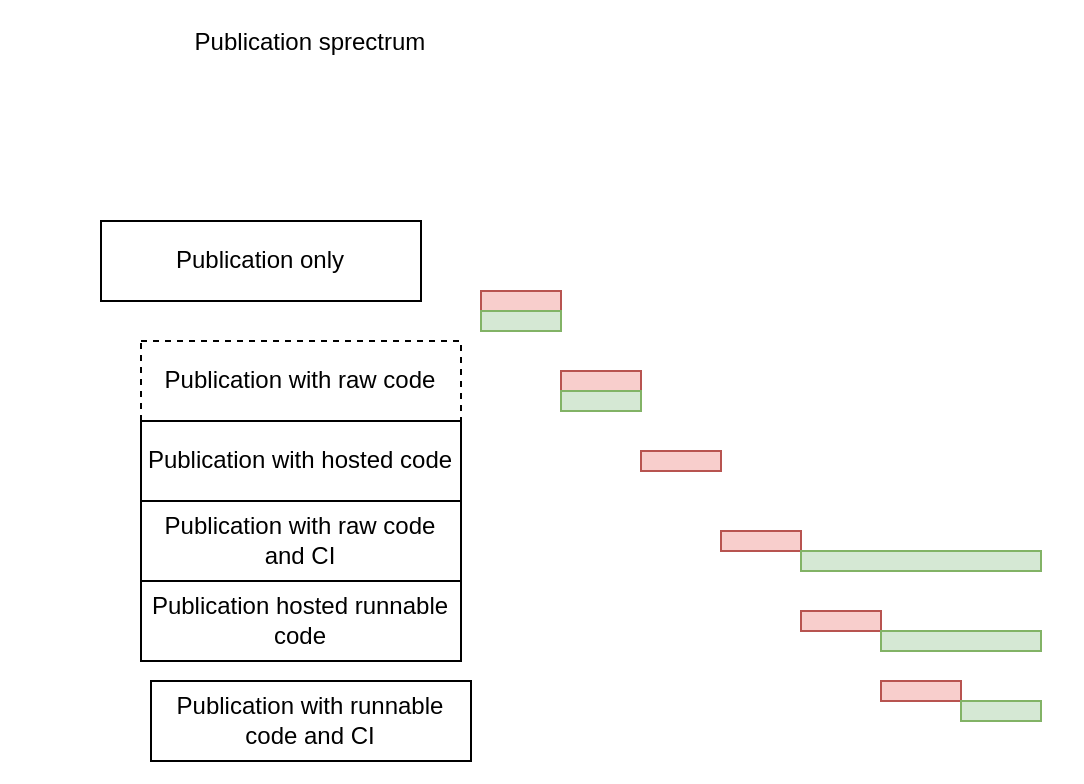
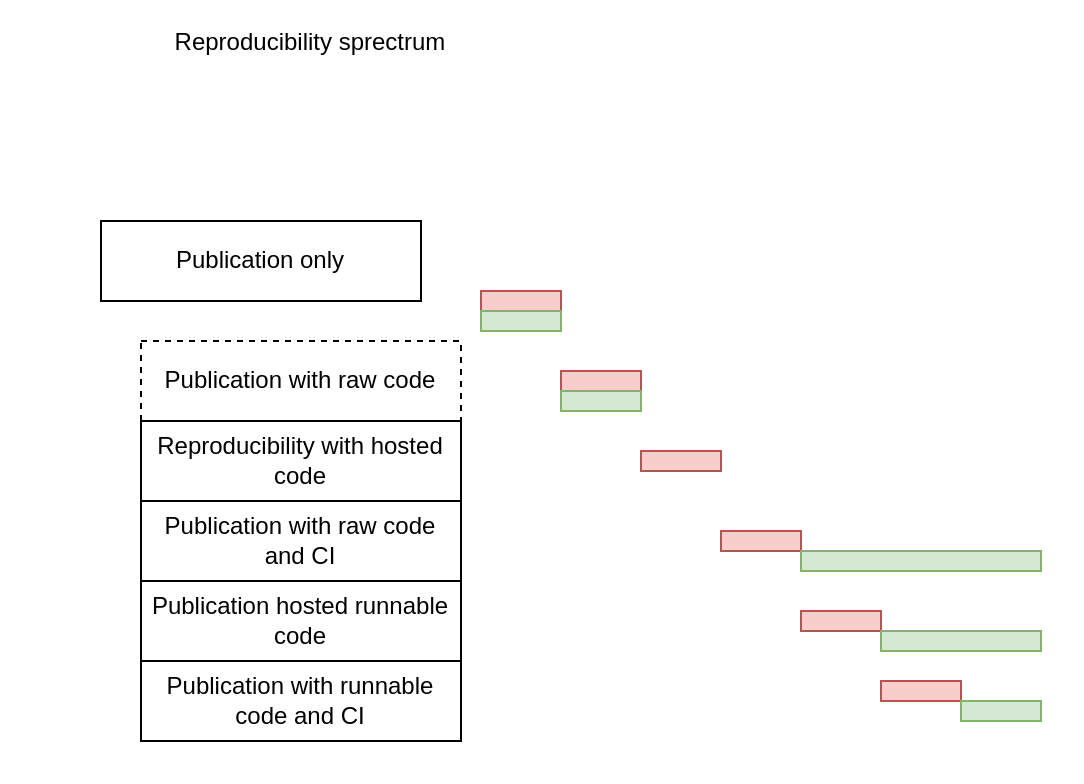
node "Publication sprectrum": label "Publication sprectrum" -> "Reproducibility sprectrum"
node "Publication with hosted code": label "Publication with hosted code" -> "Reproducibility with hosted code"
node "Publication with runnable code and CI": moved (311, 721) -> (301, 701)
